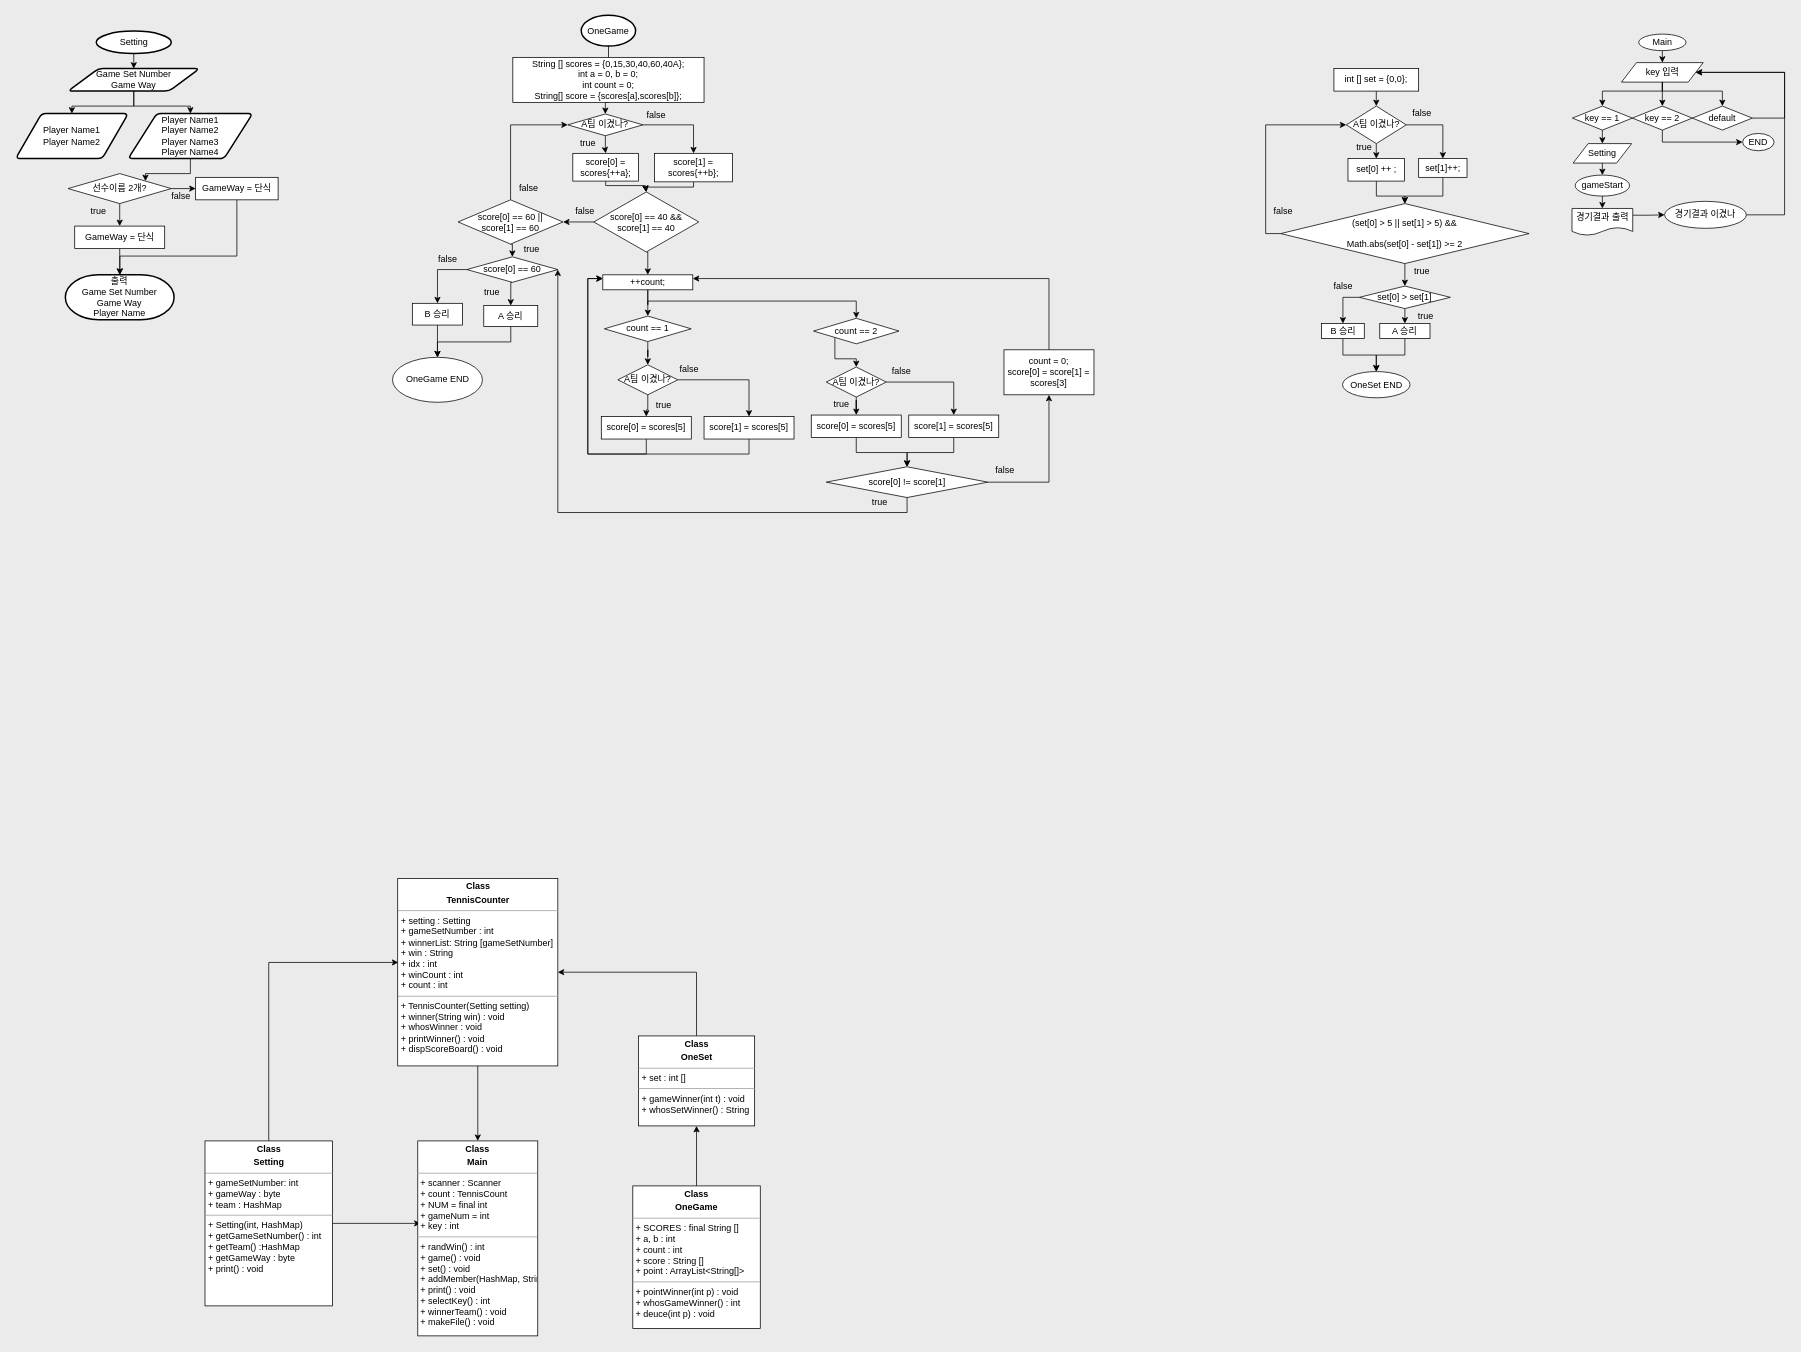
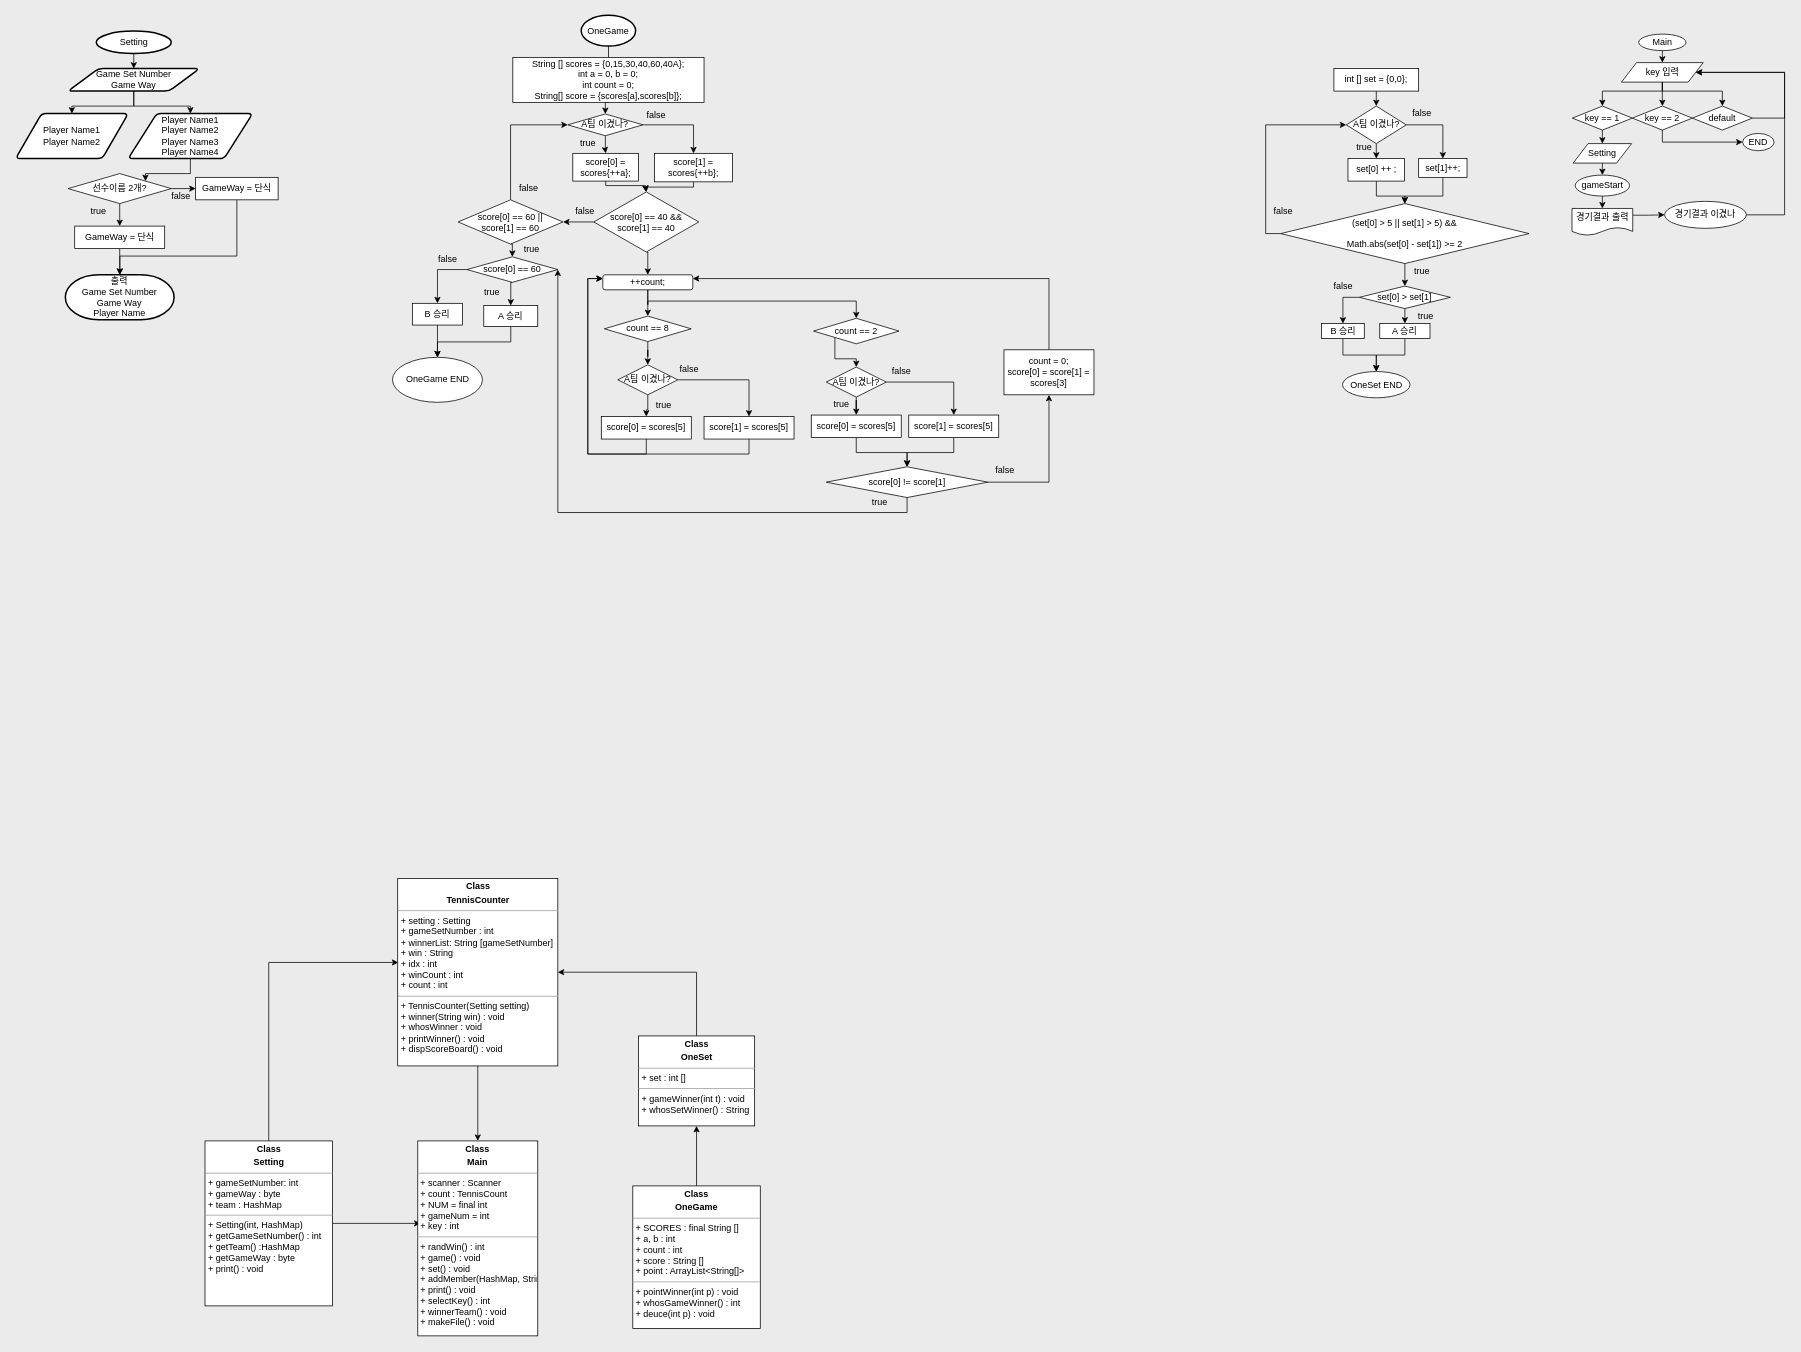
node "++count;": shape rectangle -> rounded rectangle
node "count == 1": label "count == 1" -> "count == 8"
